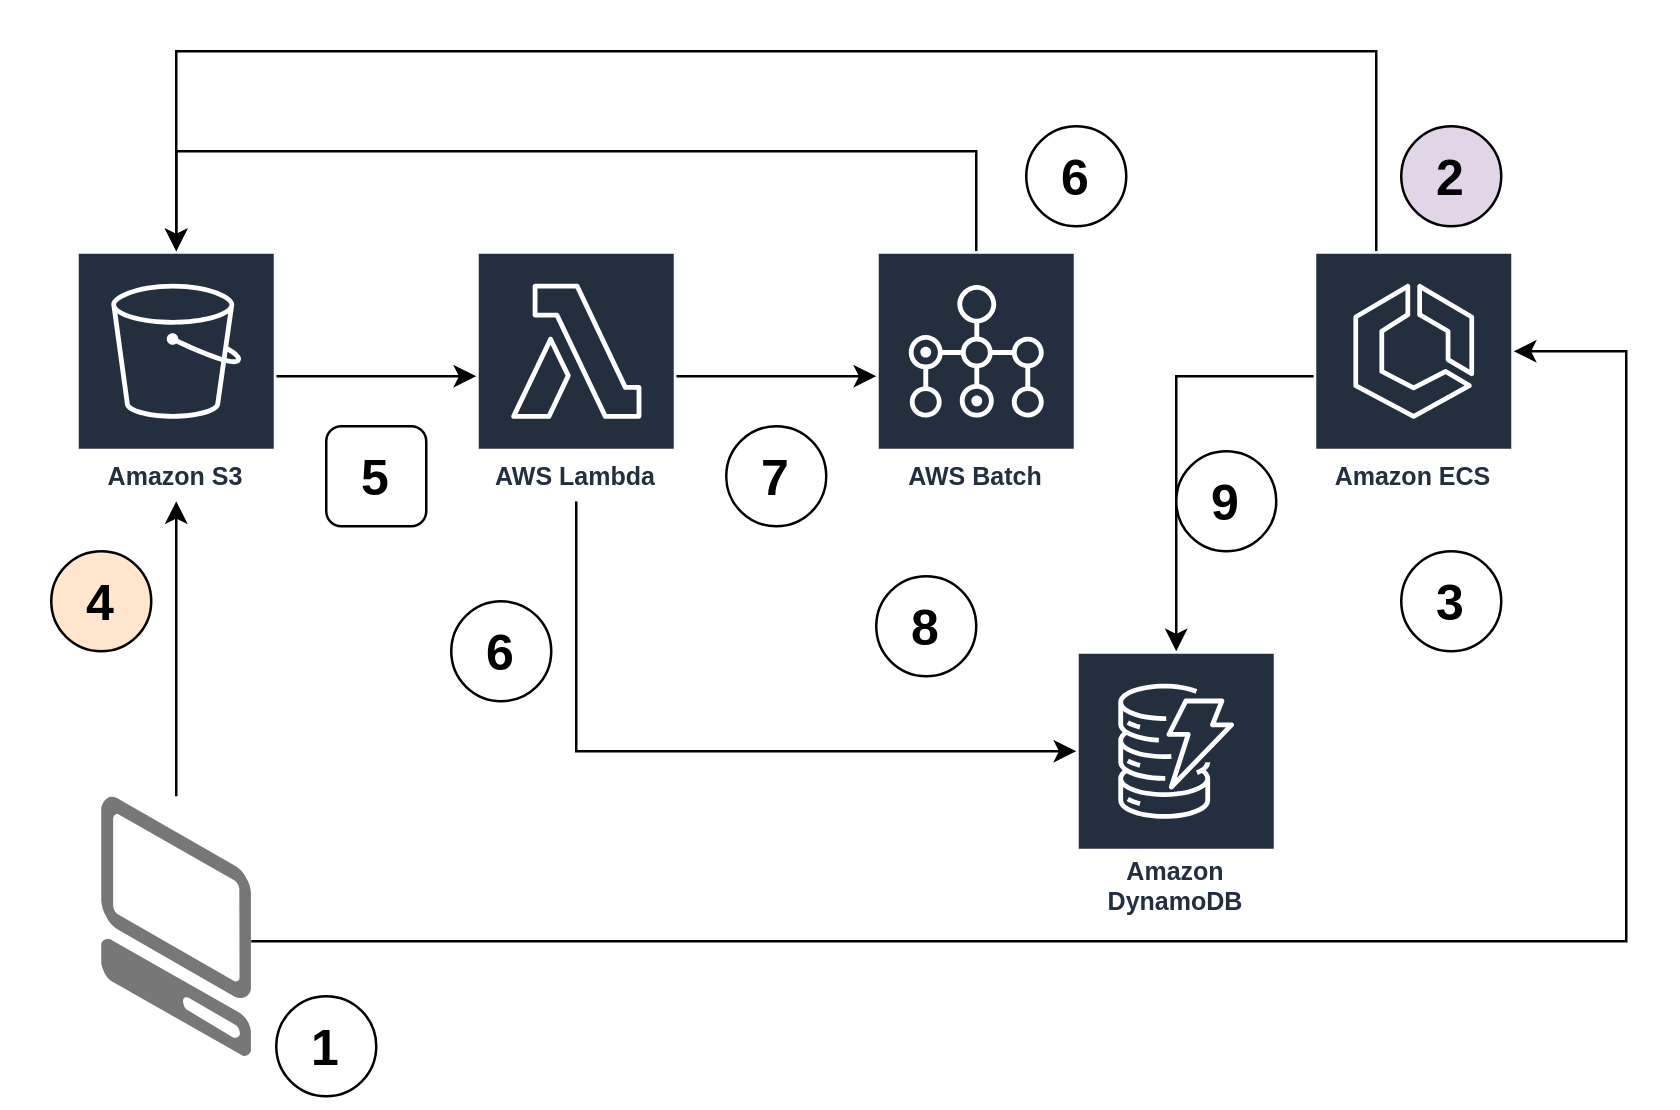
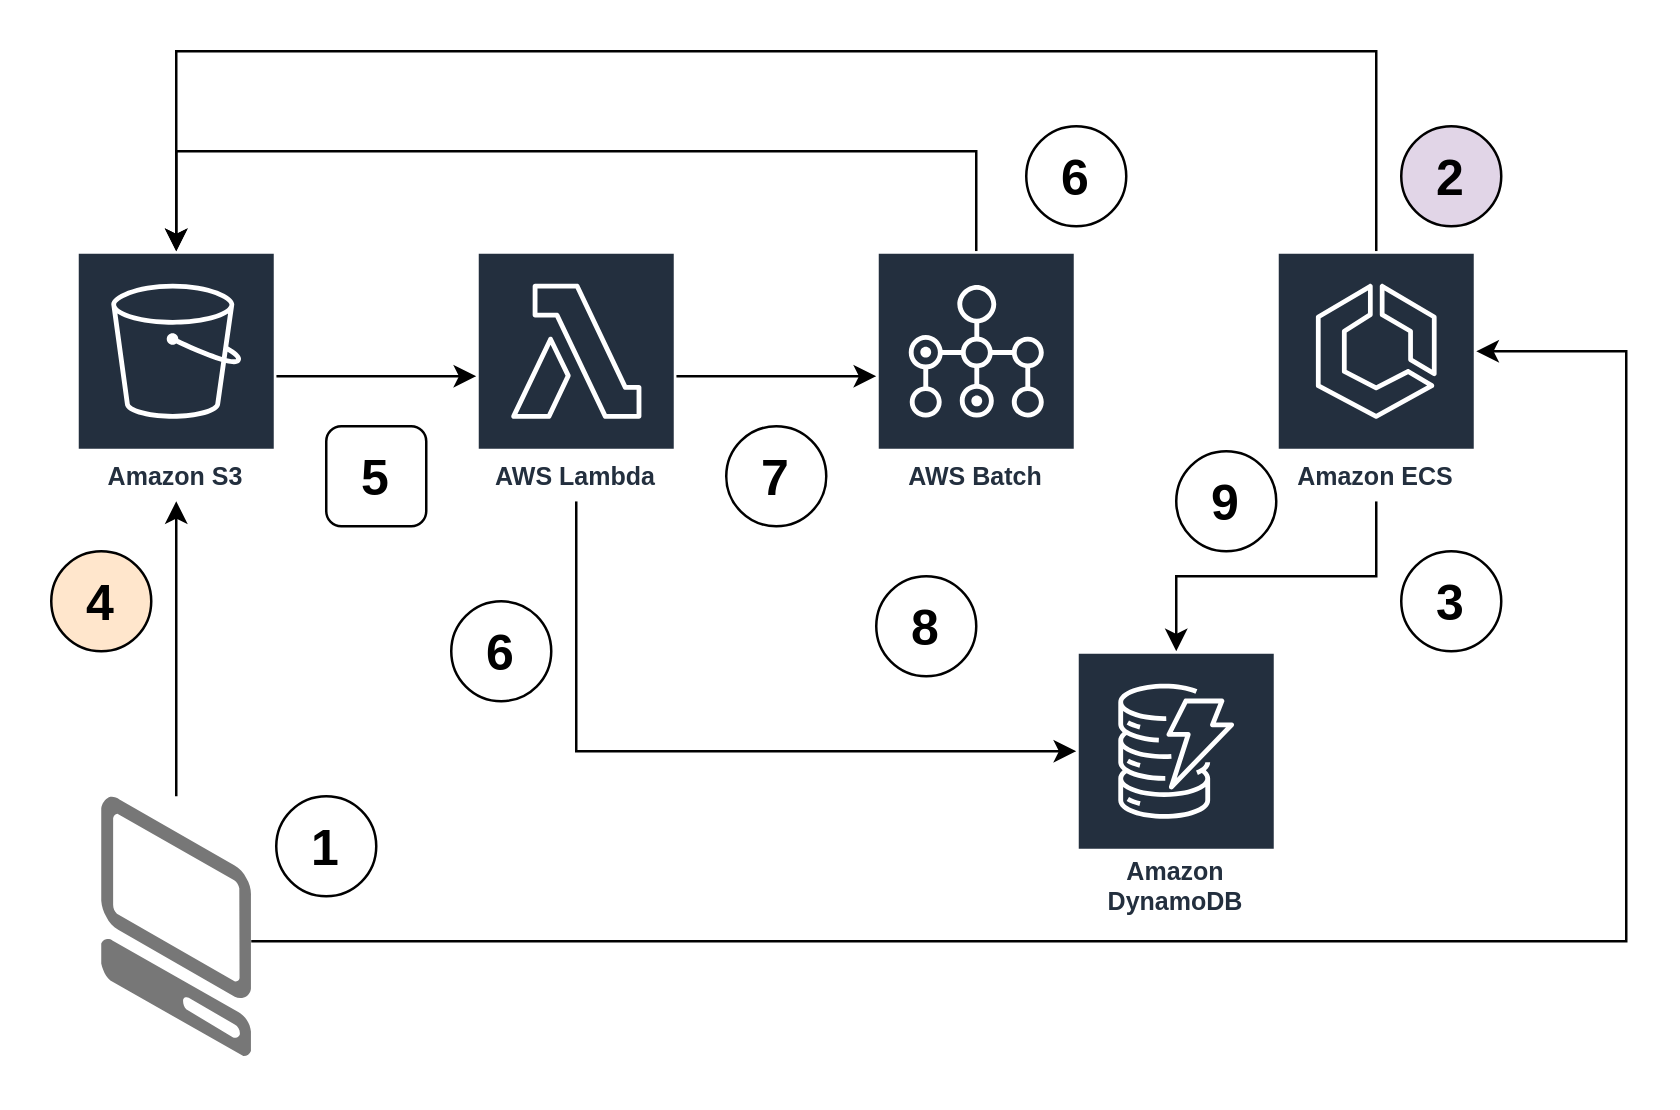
node "Amazon ECS": moved (1414, 376) -> (1376, 376)
node "1": moved (326, 1046) -> (326, 846)
